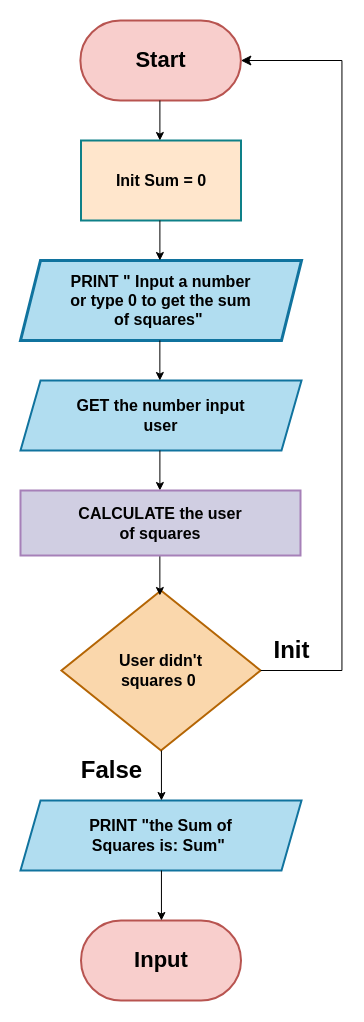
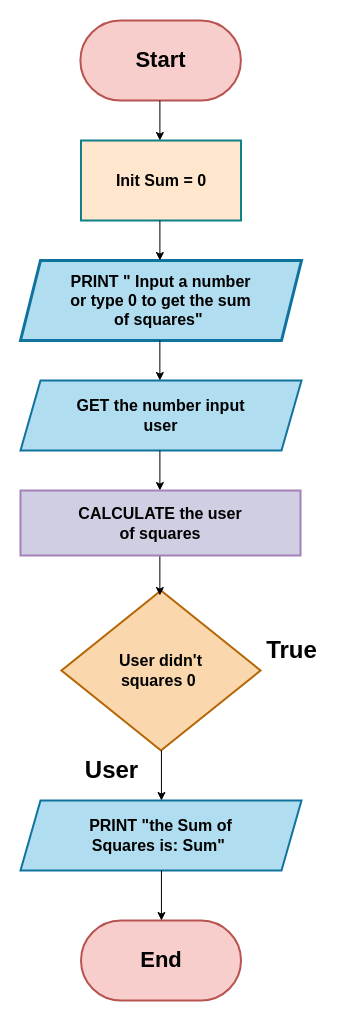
edge "User didn't squares 0" -> "Start": removed
node "Init": label "Init" -> "True"
node "False": label "False" -> "User"
node "Input": label "Input" -> "End"
